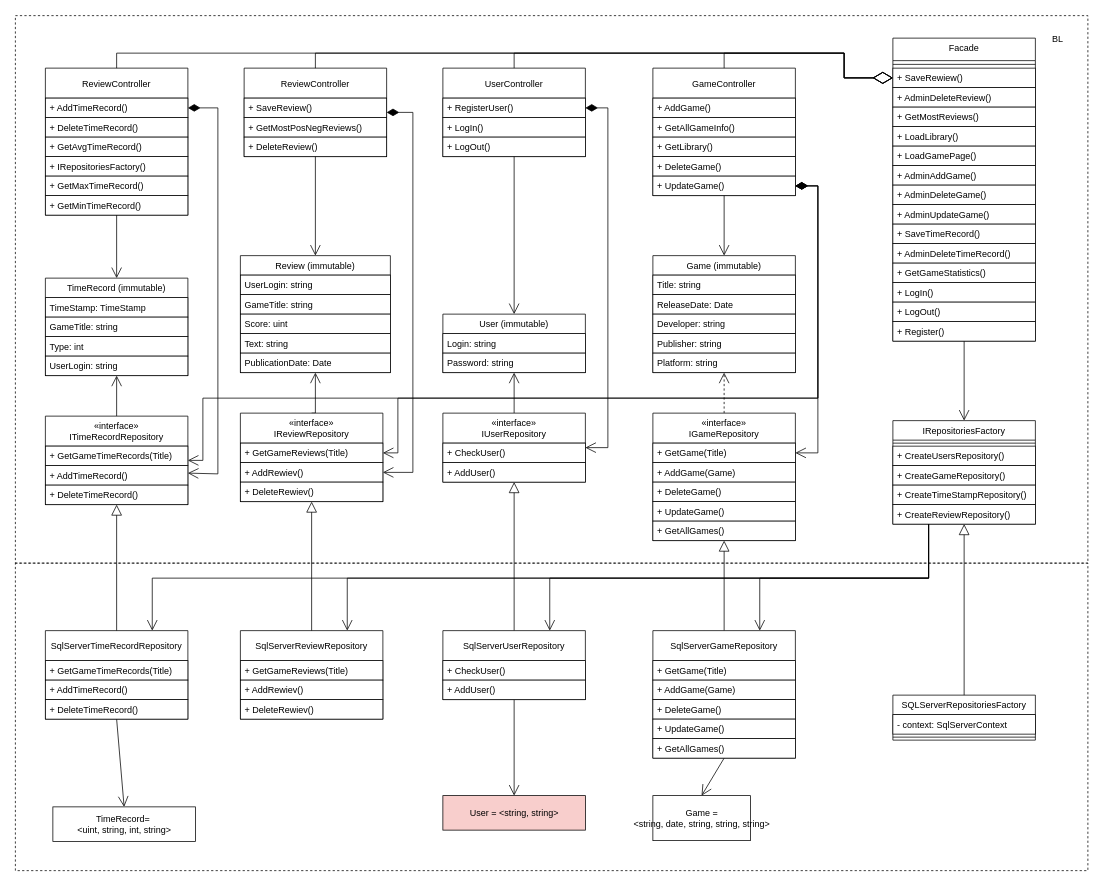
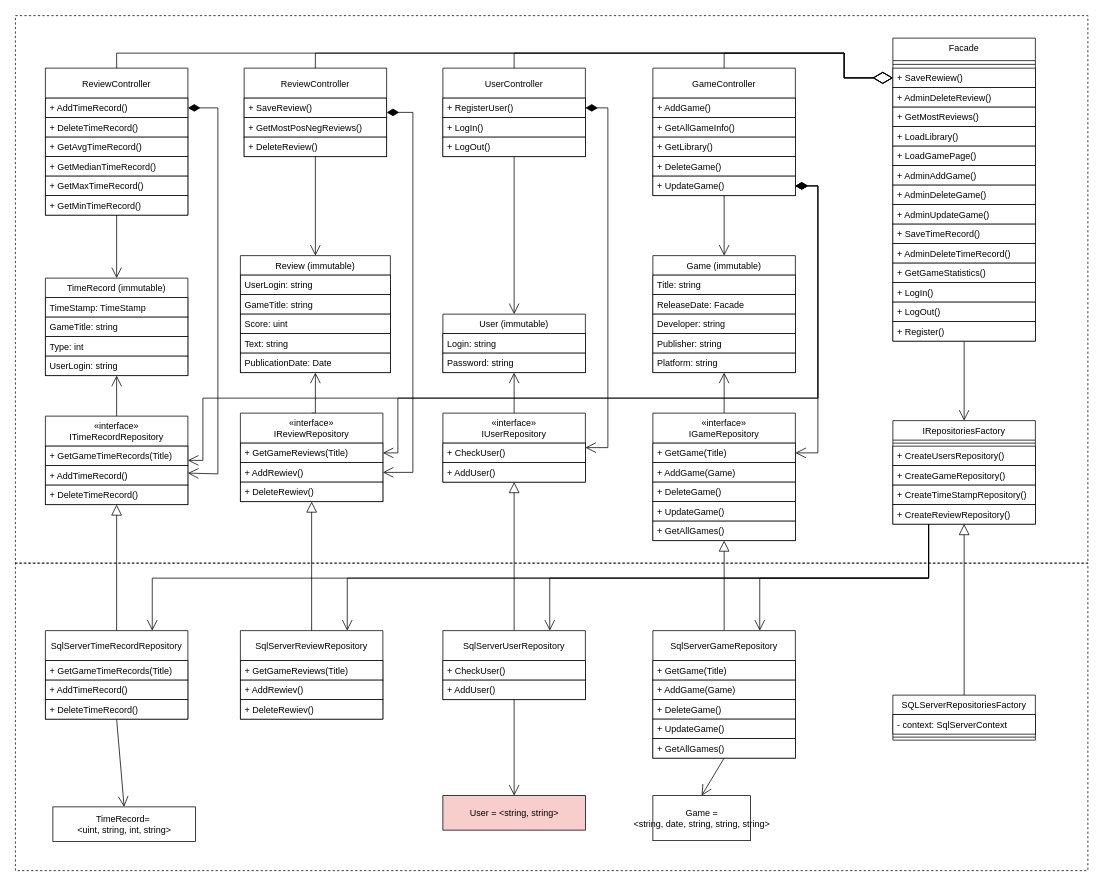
node "BL": removed
node "+ IRepositoriesFactory()": label "+ IRepositoriesFactory()" -> "+ GetMedianTimeRecord()"
node "ReleaseDate: Date": label "ReleaseDate: Date" -> "ReleaseDate: Facade"
edge "«interface» IGameRepository" -> "Game (immutable)": style dashed -> solid
